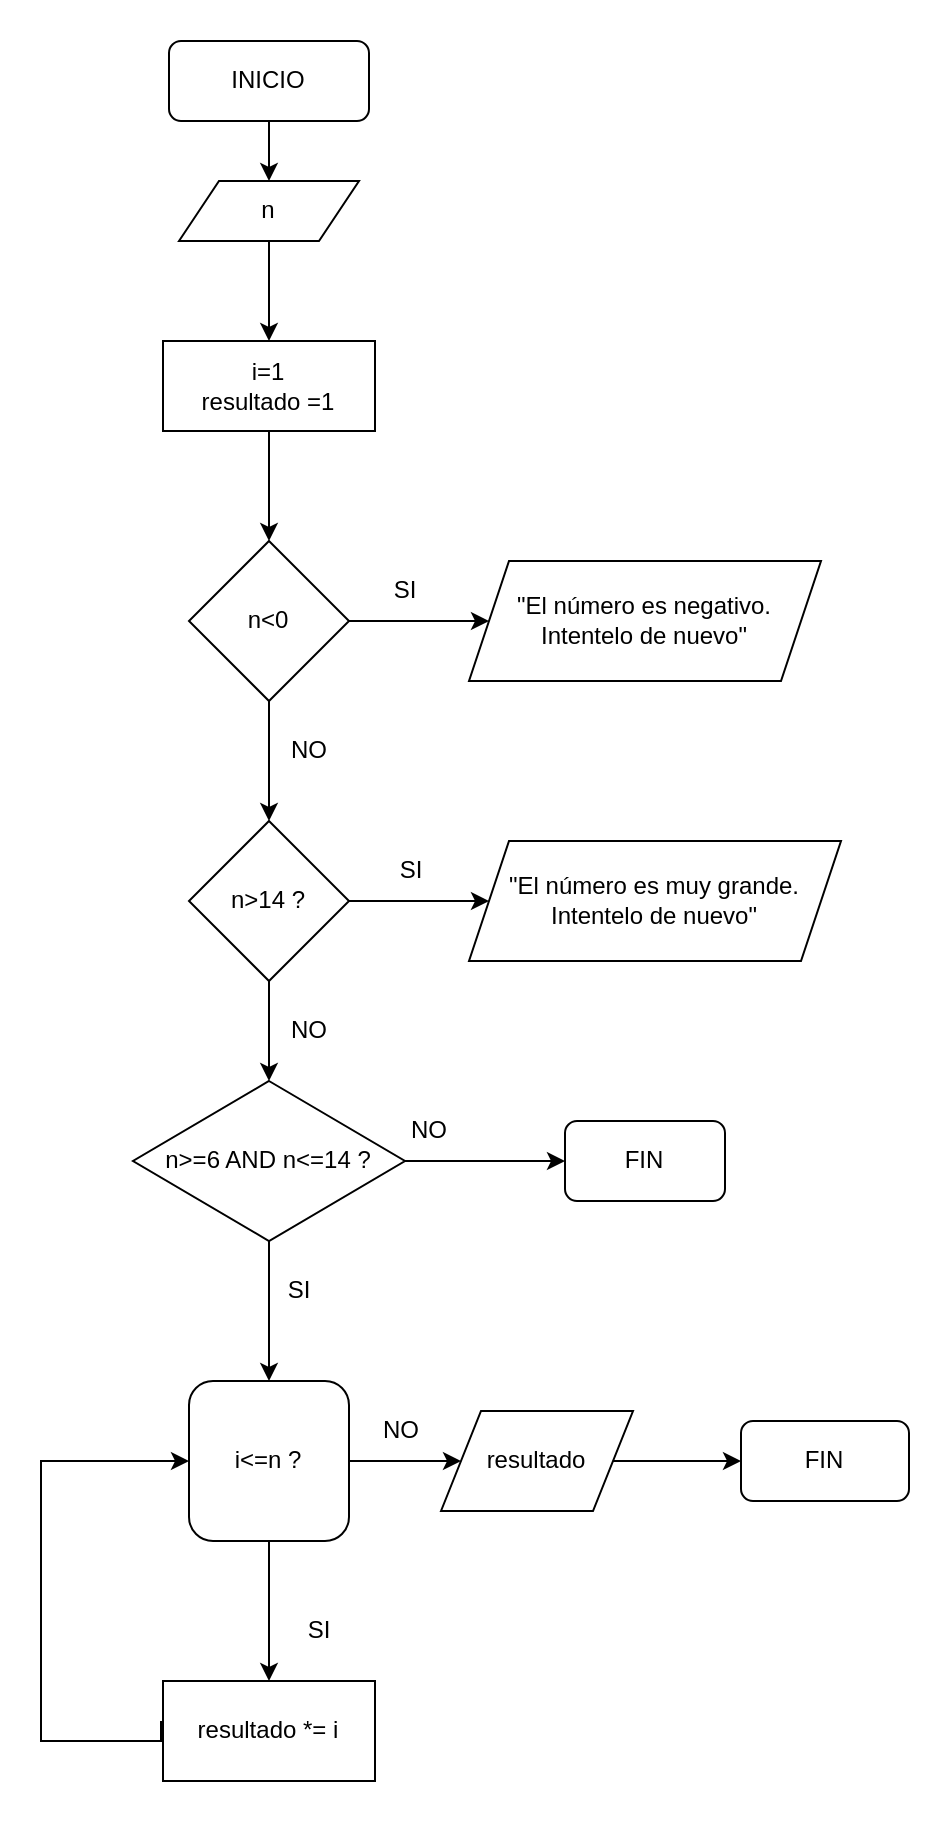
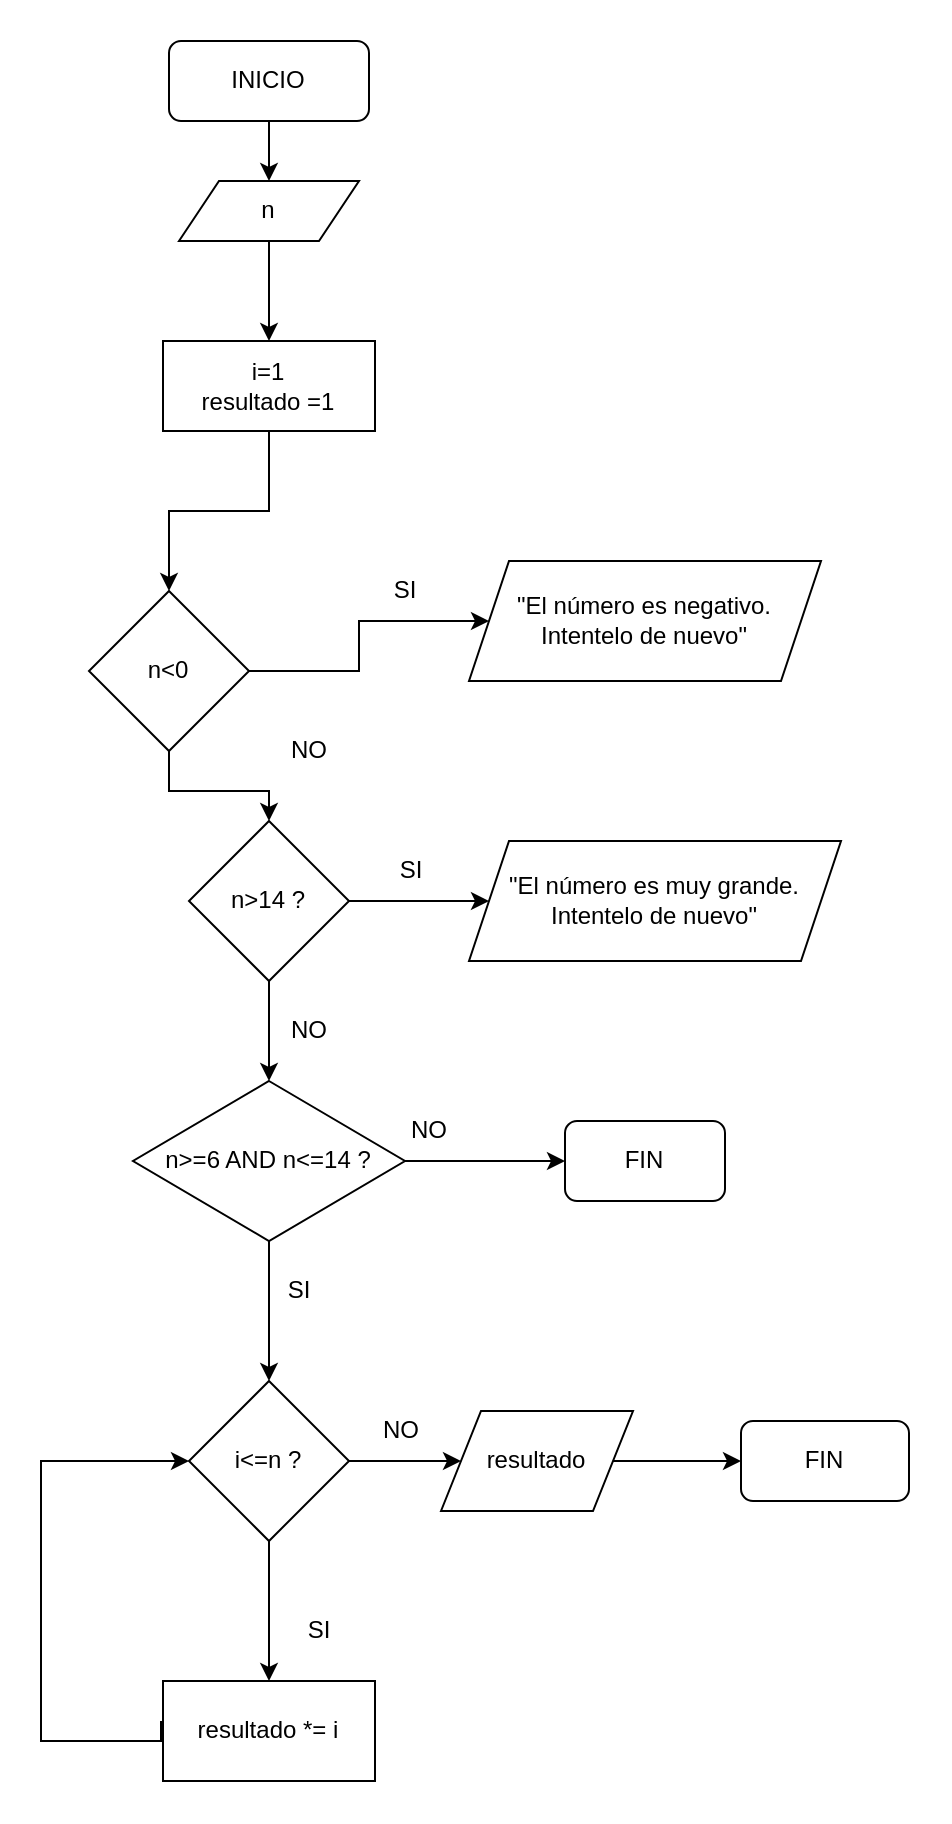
node "n<0": moved (269, 621) -> (169, 671)
node "i<=n ?": shape rounded rectangle -> diamond
